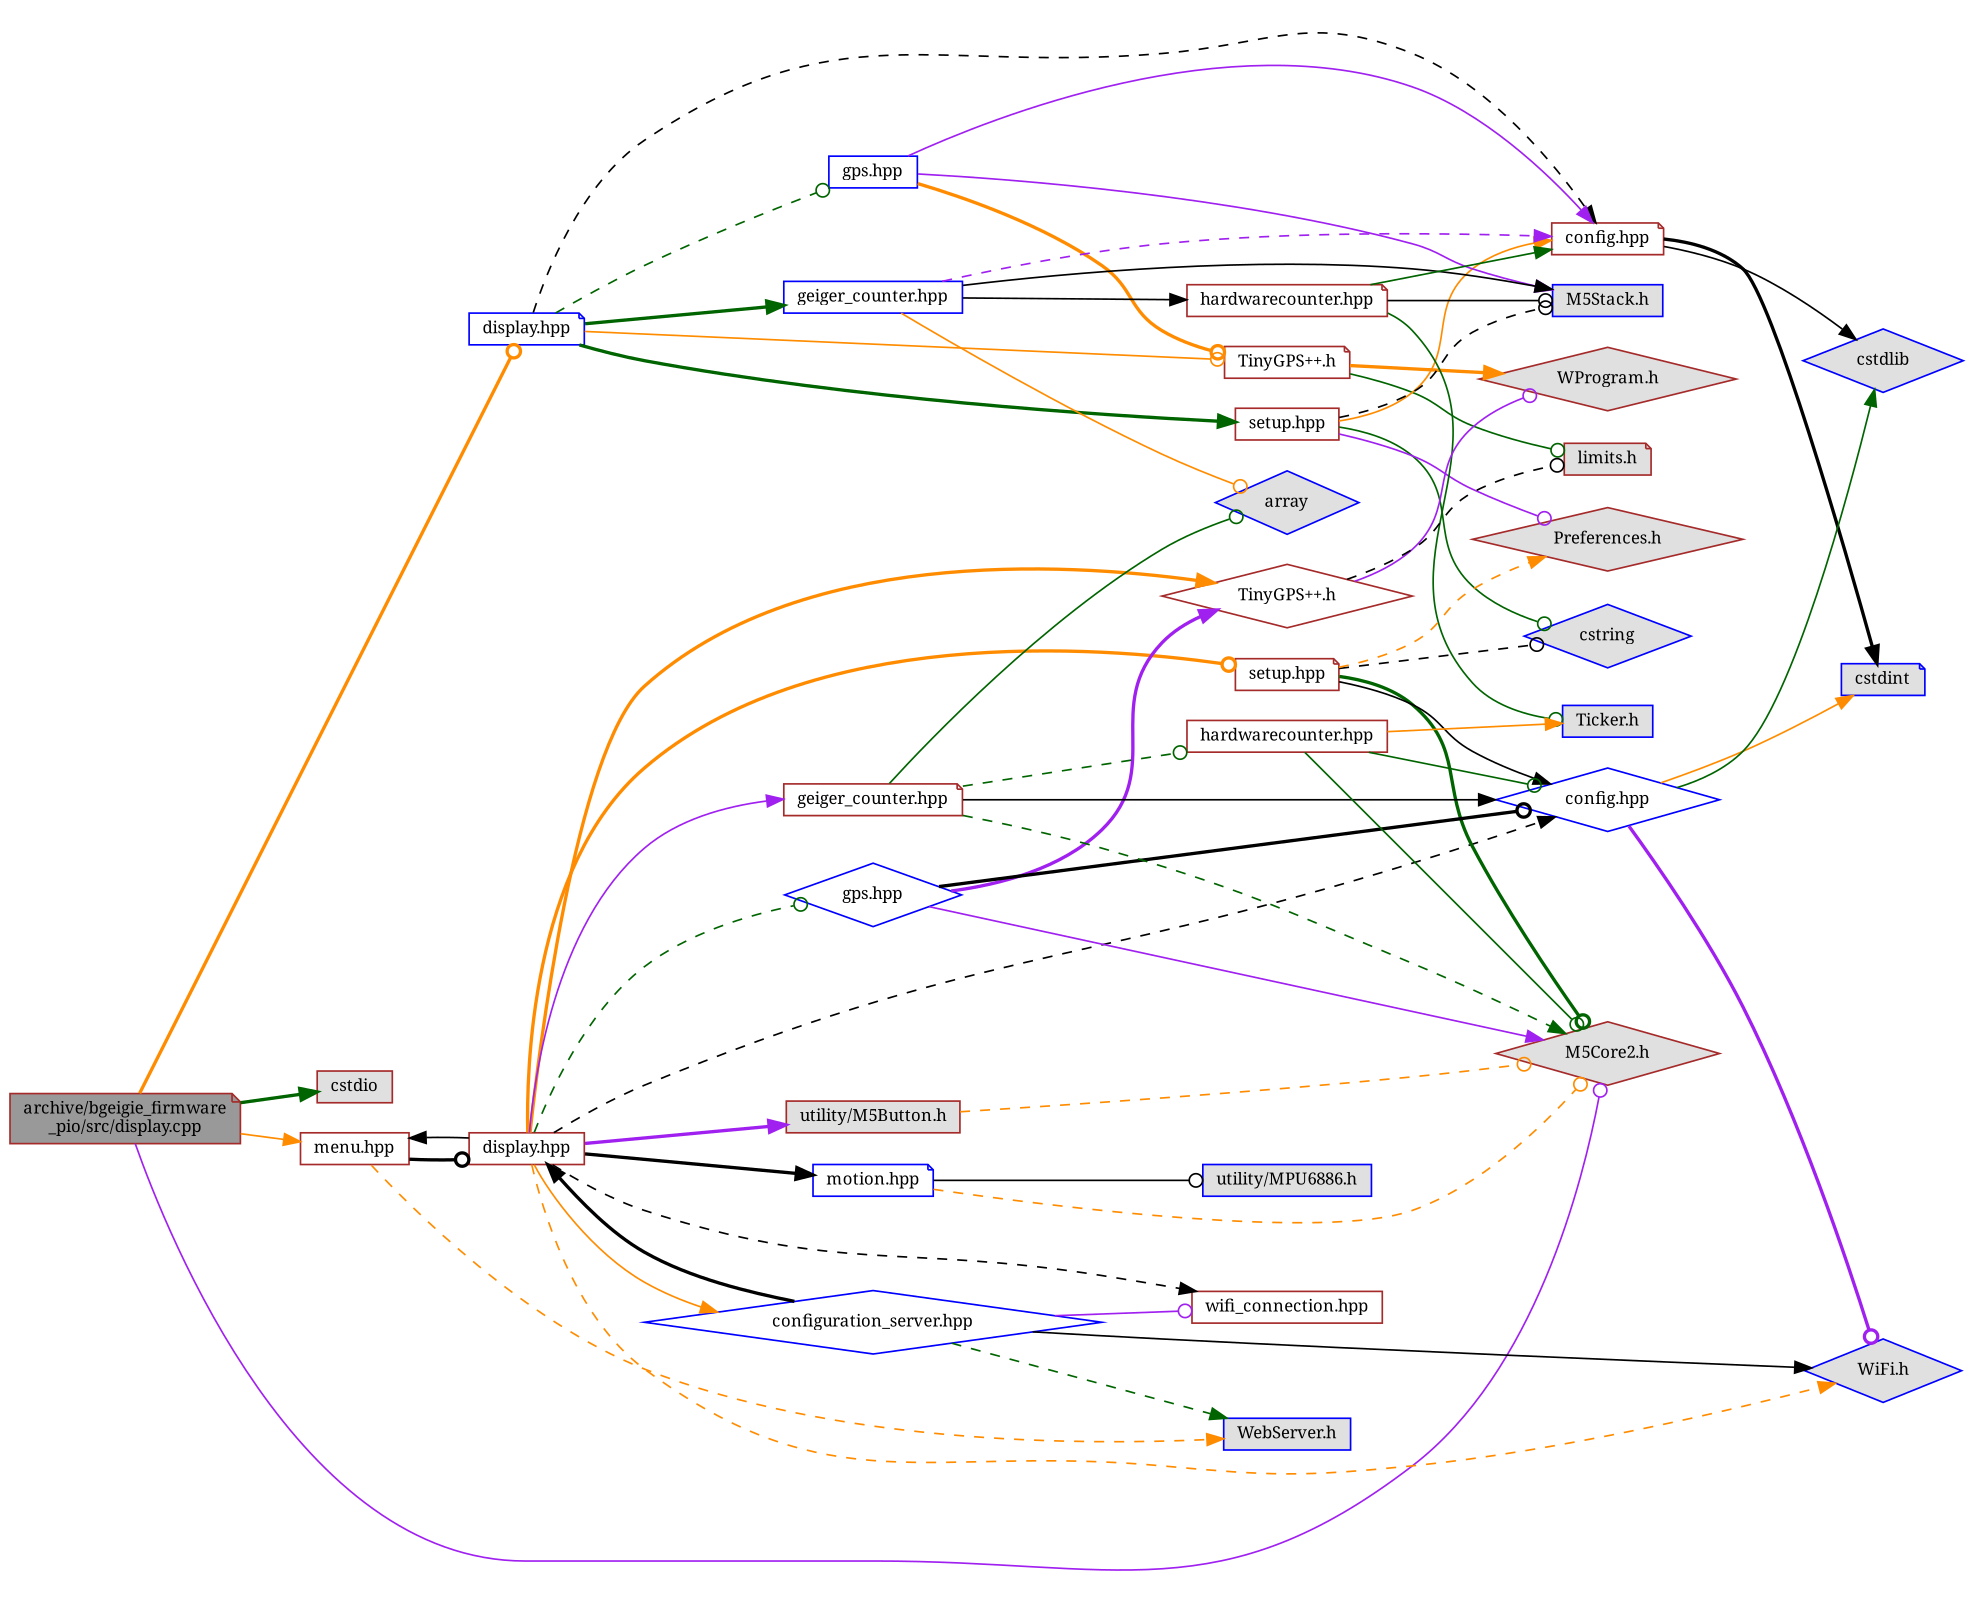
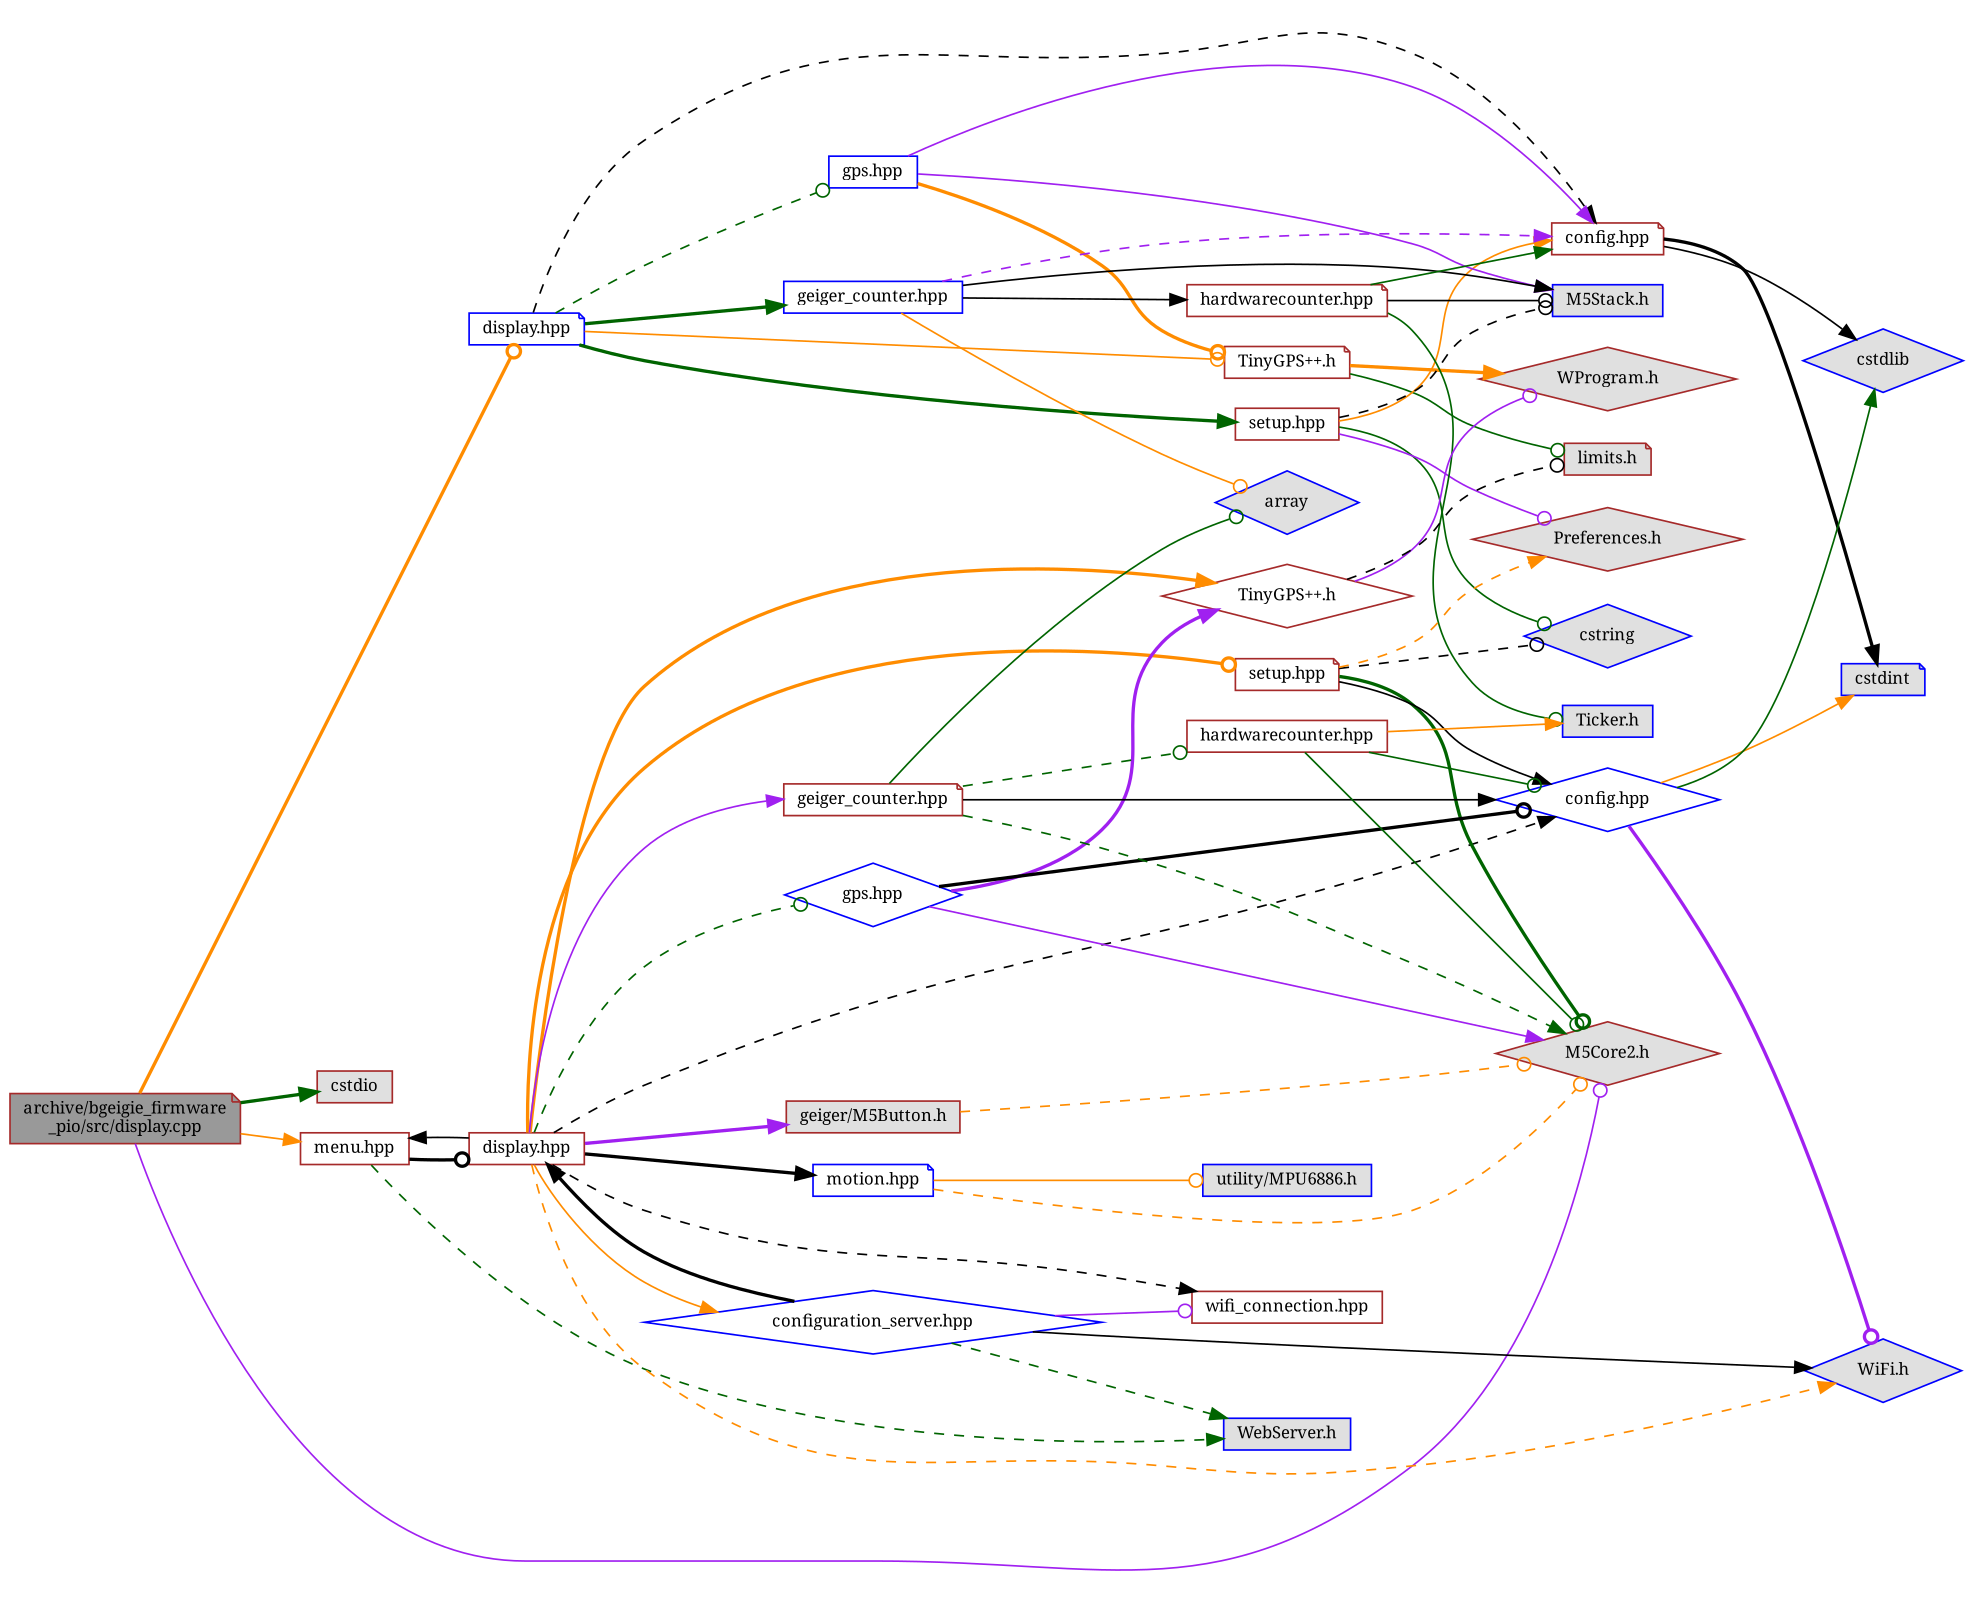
node "utility/M5Button.h": label "utility/M5Button.h" -> "geiger/M5Button.h"
edge "motion.hpp" -> "utility/MPU6886.h": color black -> darkorange
edge "menu.hpp" -> "WebServer.h": color darkorange -> darkgreen
